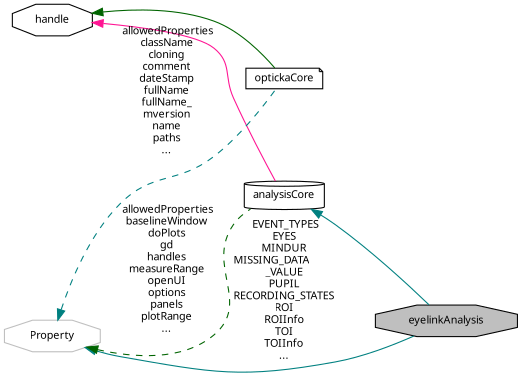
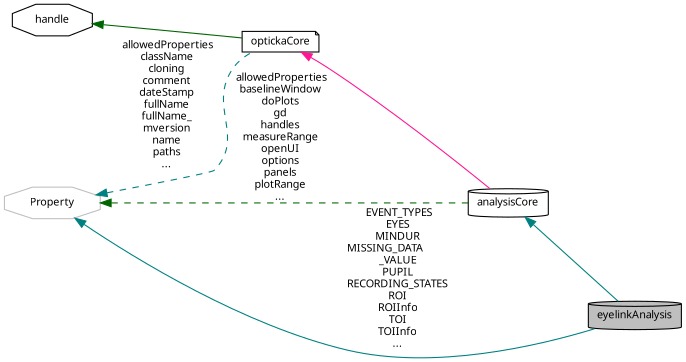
edge "analysisCore" -> "handle": now "analysisCore" -> "optickaCore"
node "eyelinkAnalysis": shape octagon -> cylinder
